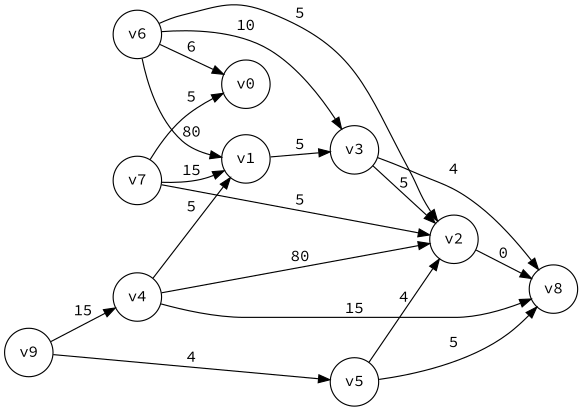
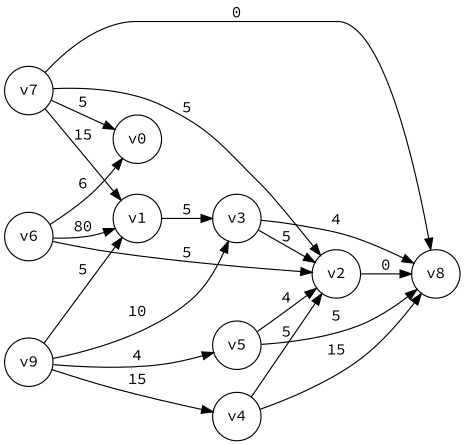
edge "v7" -> "v8": added, label "0"
edge "v6" -> "v3": now "v9" -> "v3"
edge "v4" -> "v1": now "v9" -> "v1"
edge "v4" -> "v2": label "80" -> "5"
